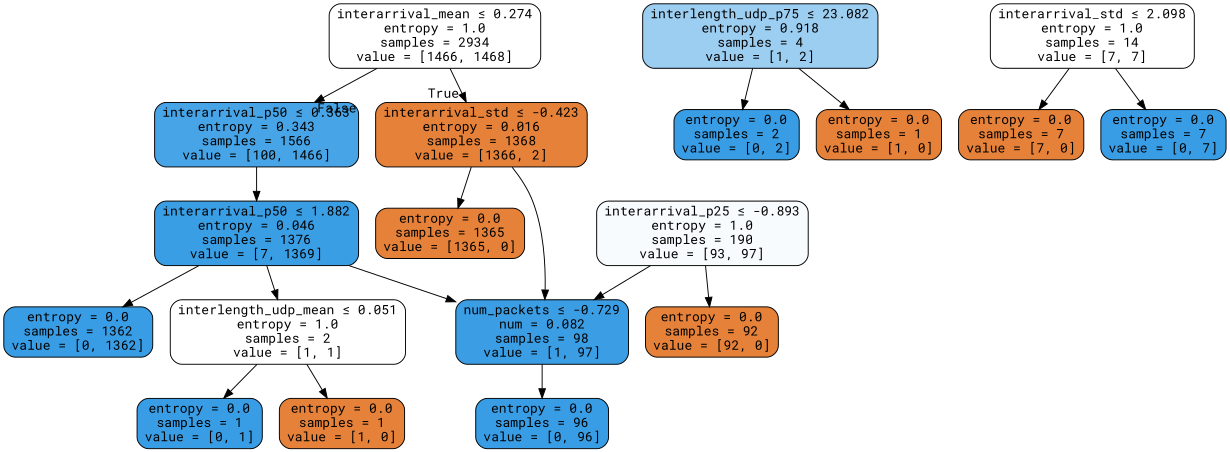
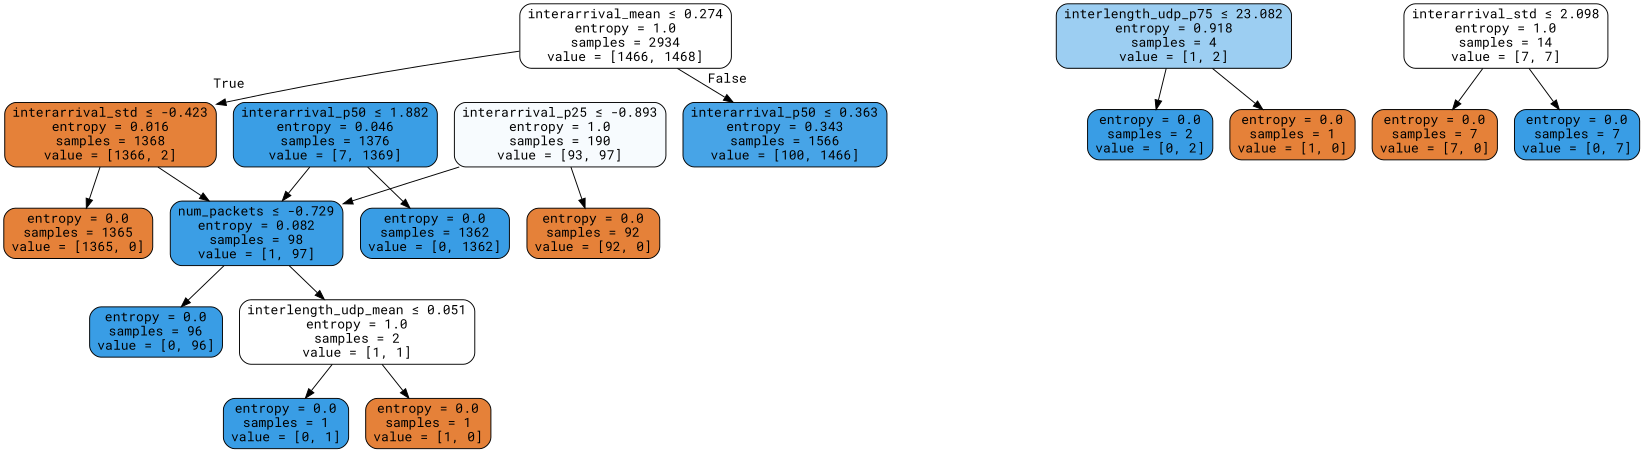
edge "interarrival_p50 ≤ 0.363" -> "interarrival_p50 ≤ 1.882": removed
edge "interarrival_p50 ≤ 1.882" -> "interlength_udp_mean ≤ 0.051": now "num_packets ≤ -0.729" -> "interlength_udp_mean ≤ 0.051"
node "num_packets ≤ -0.729": text "num = 0.082" -> "entropy = 0.082"
